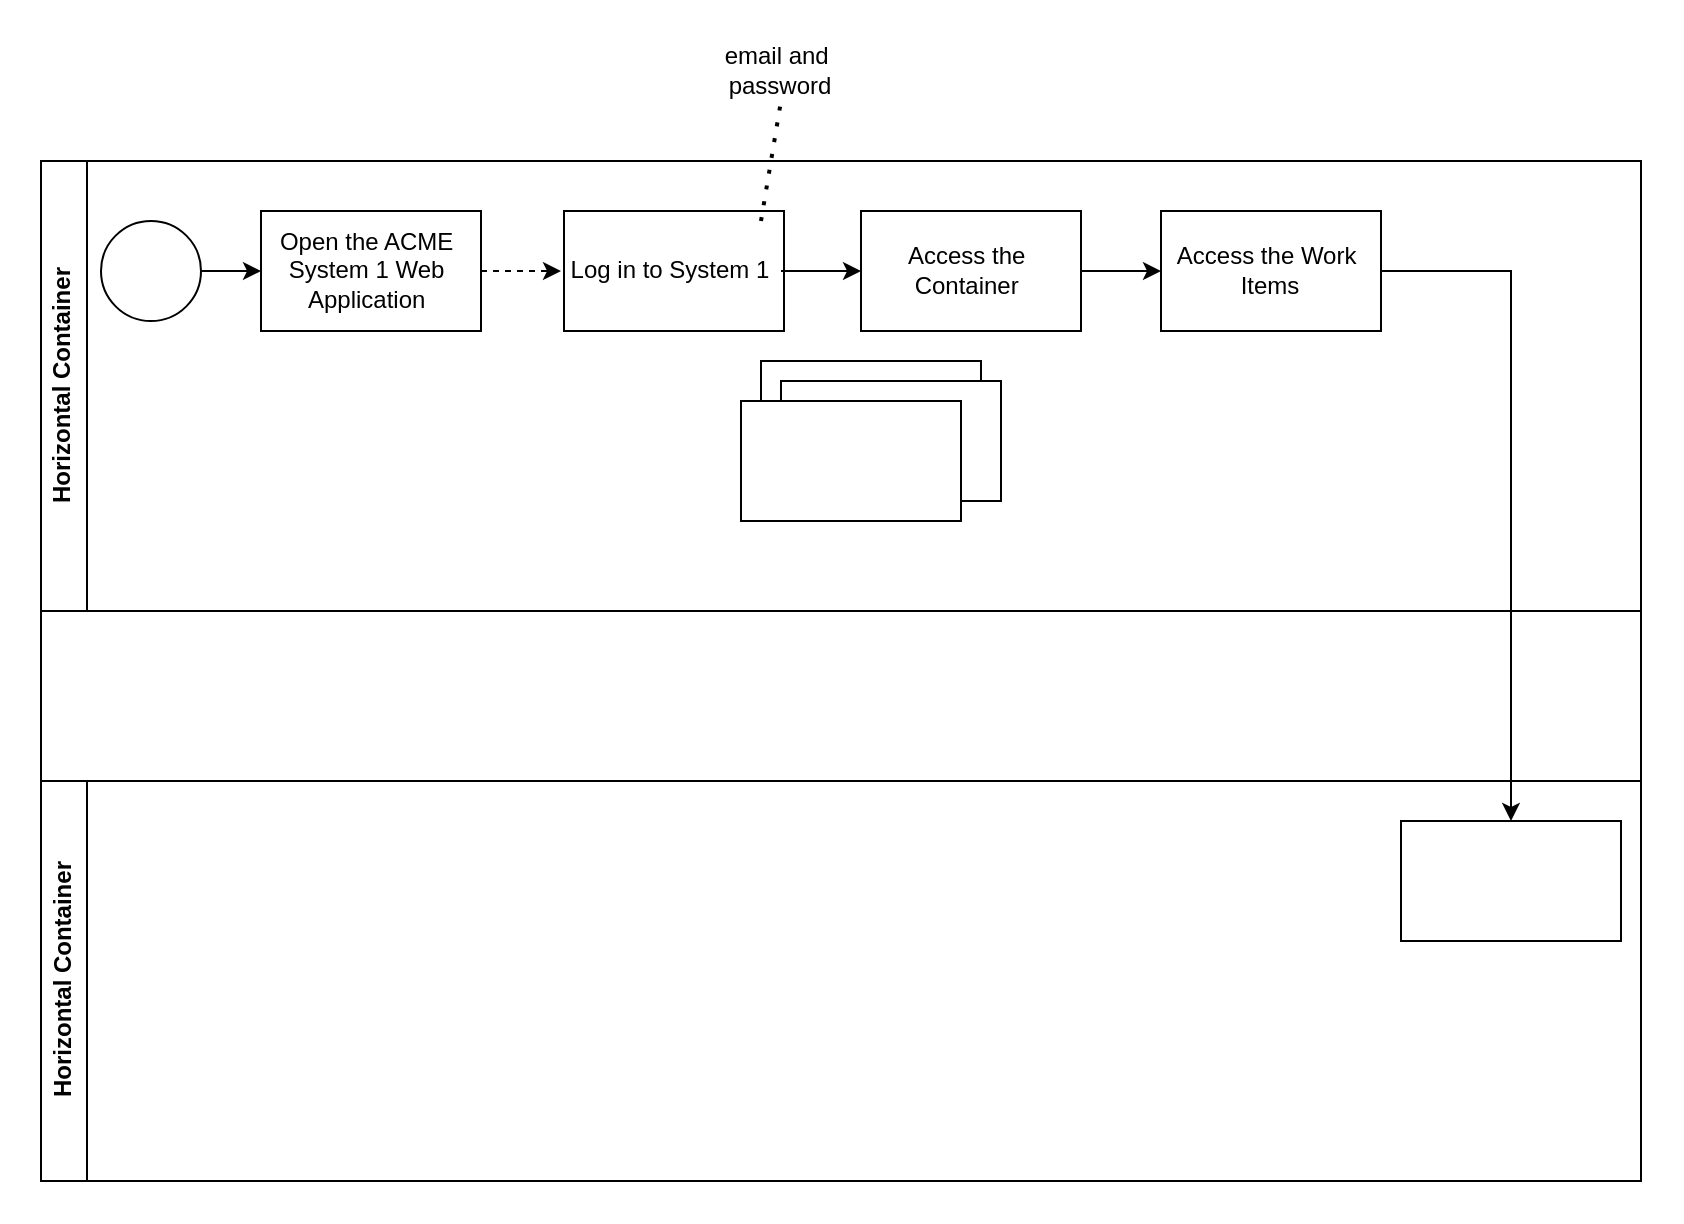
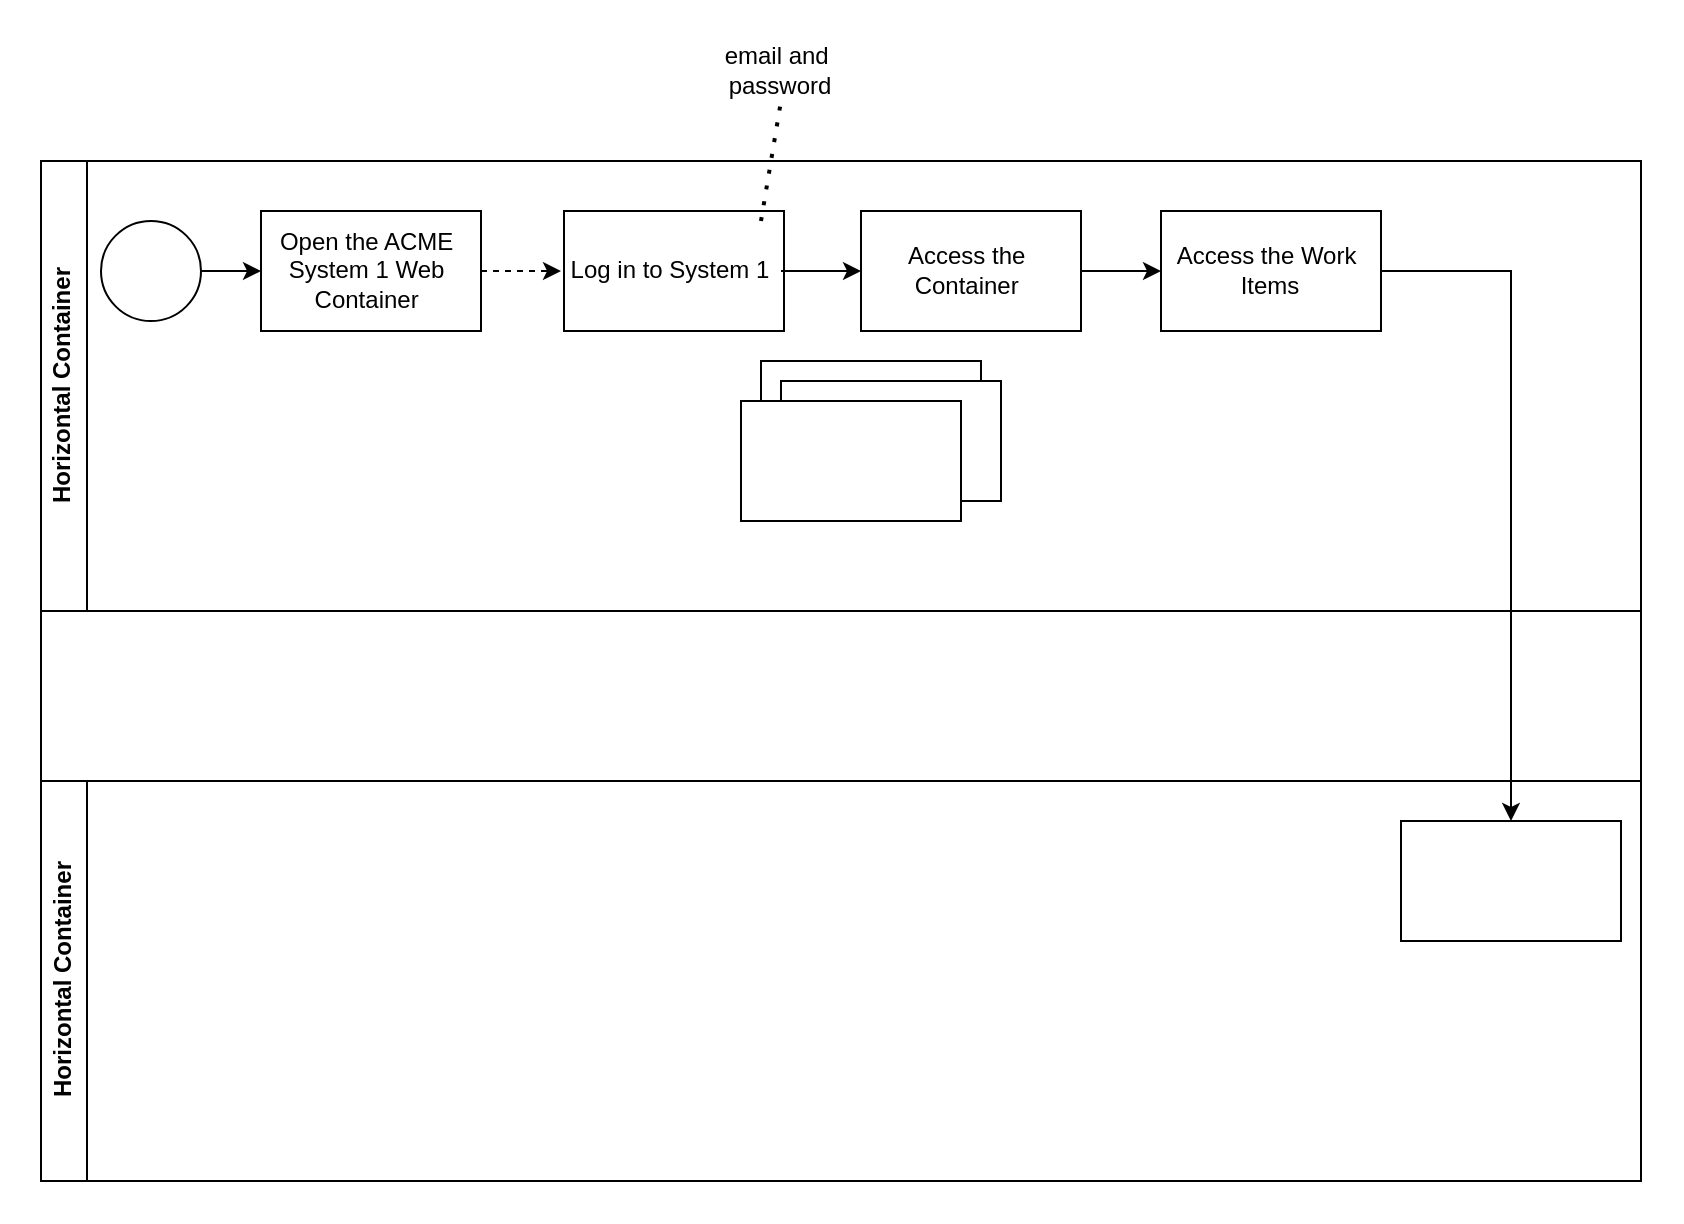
node "Open the ACME System 1 Web Application": label "Open the ACME System 1 Web Application" -> "Open the ACME System 1 Web Container"
